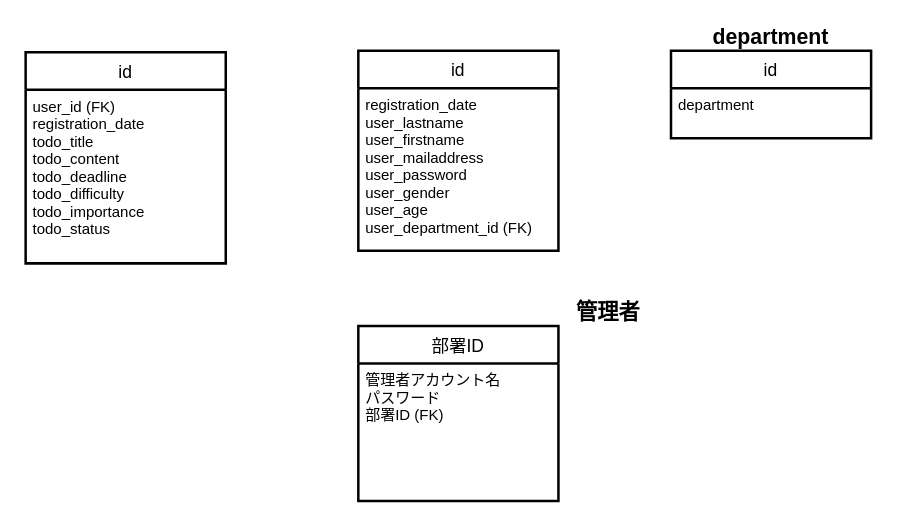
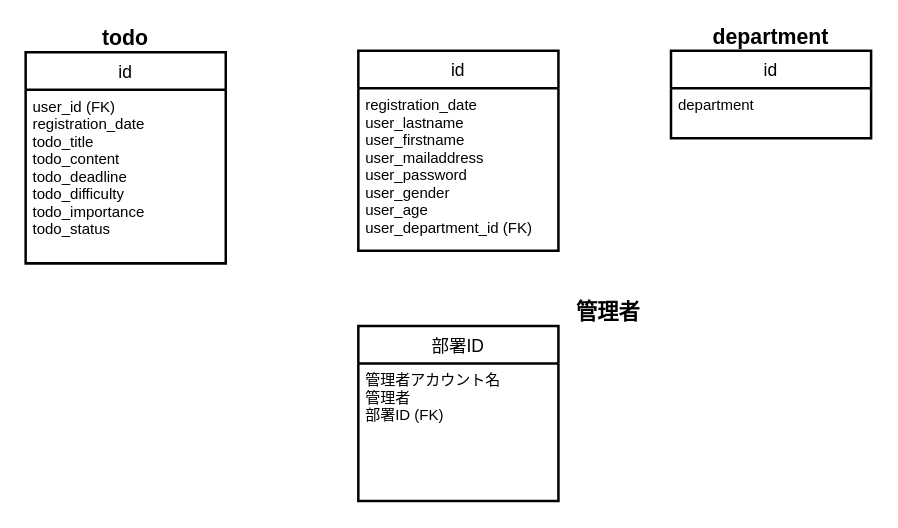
node "todo": added
node "管理者アカウント名 パスワード 部署ID (FK)": label "管理者アカウント名 パスワード 部署ID (FK)" -> "管理者アカウント名 管理者 部署ID (FK)"
